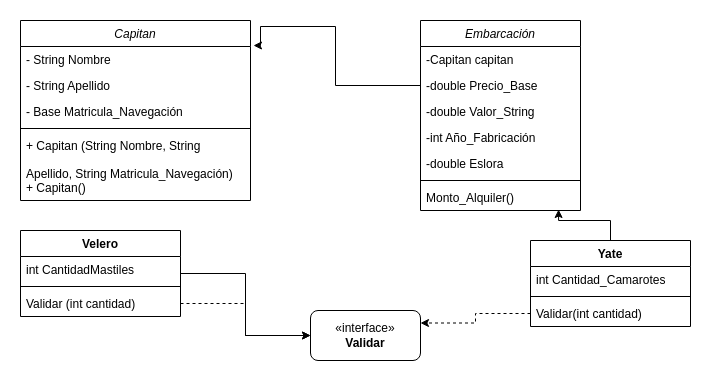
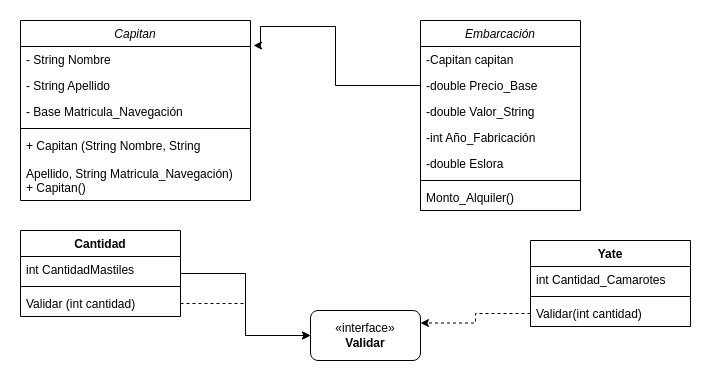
edge "Yate" -> "Monto_Alquiler()": removed
node "Velero": label "Velero" -> "Cantidad"
